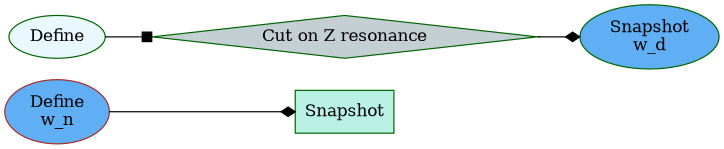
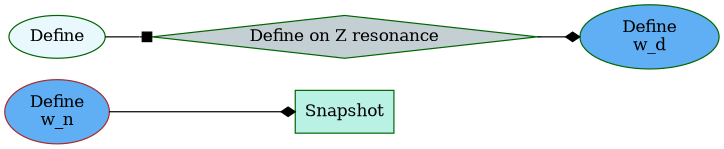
node "Cut on Z resonance": label "Cut on Z resonance" -> "Define on Z resonance"
node "Snapshot w_d": label "Snapshot w_d" -> "Define w_d"
